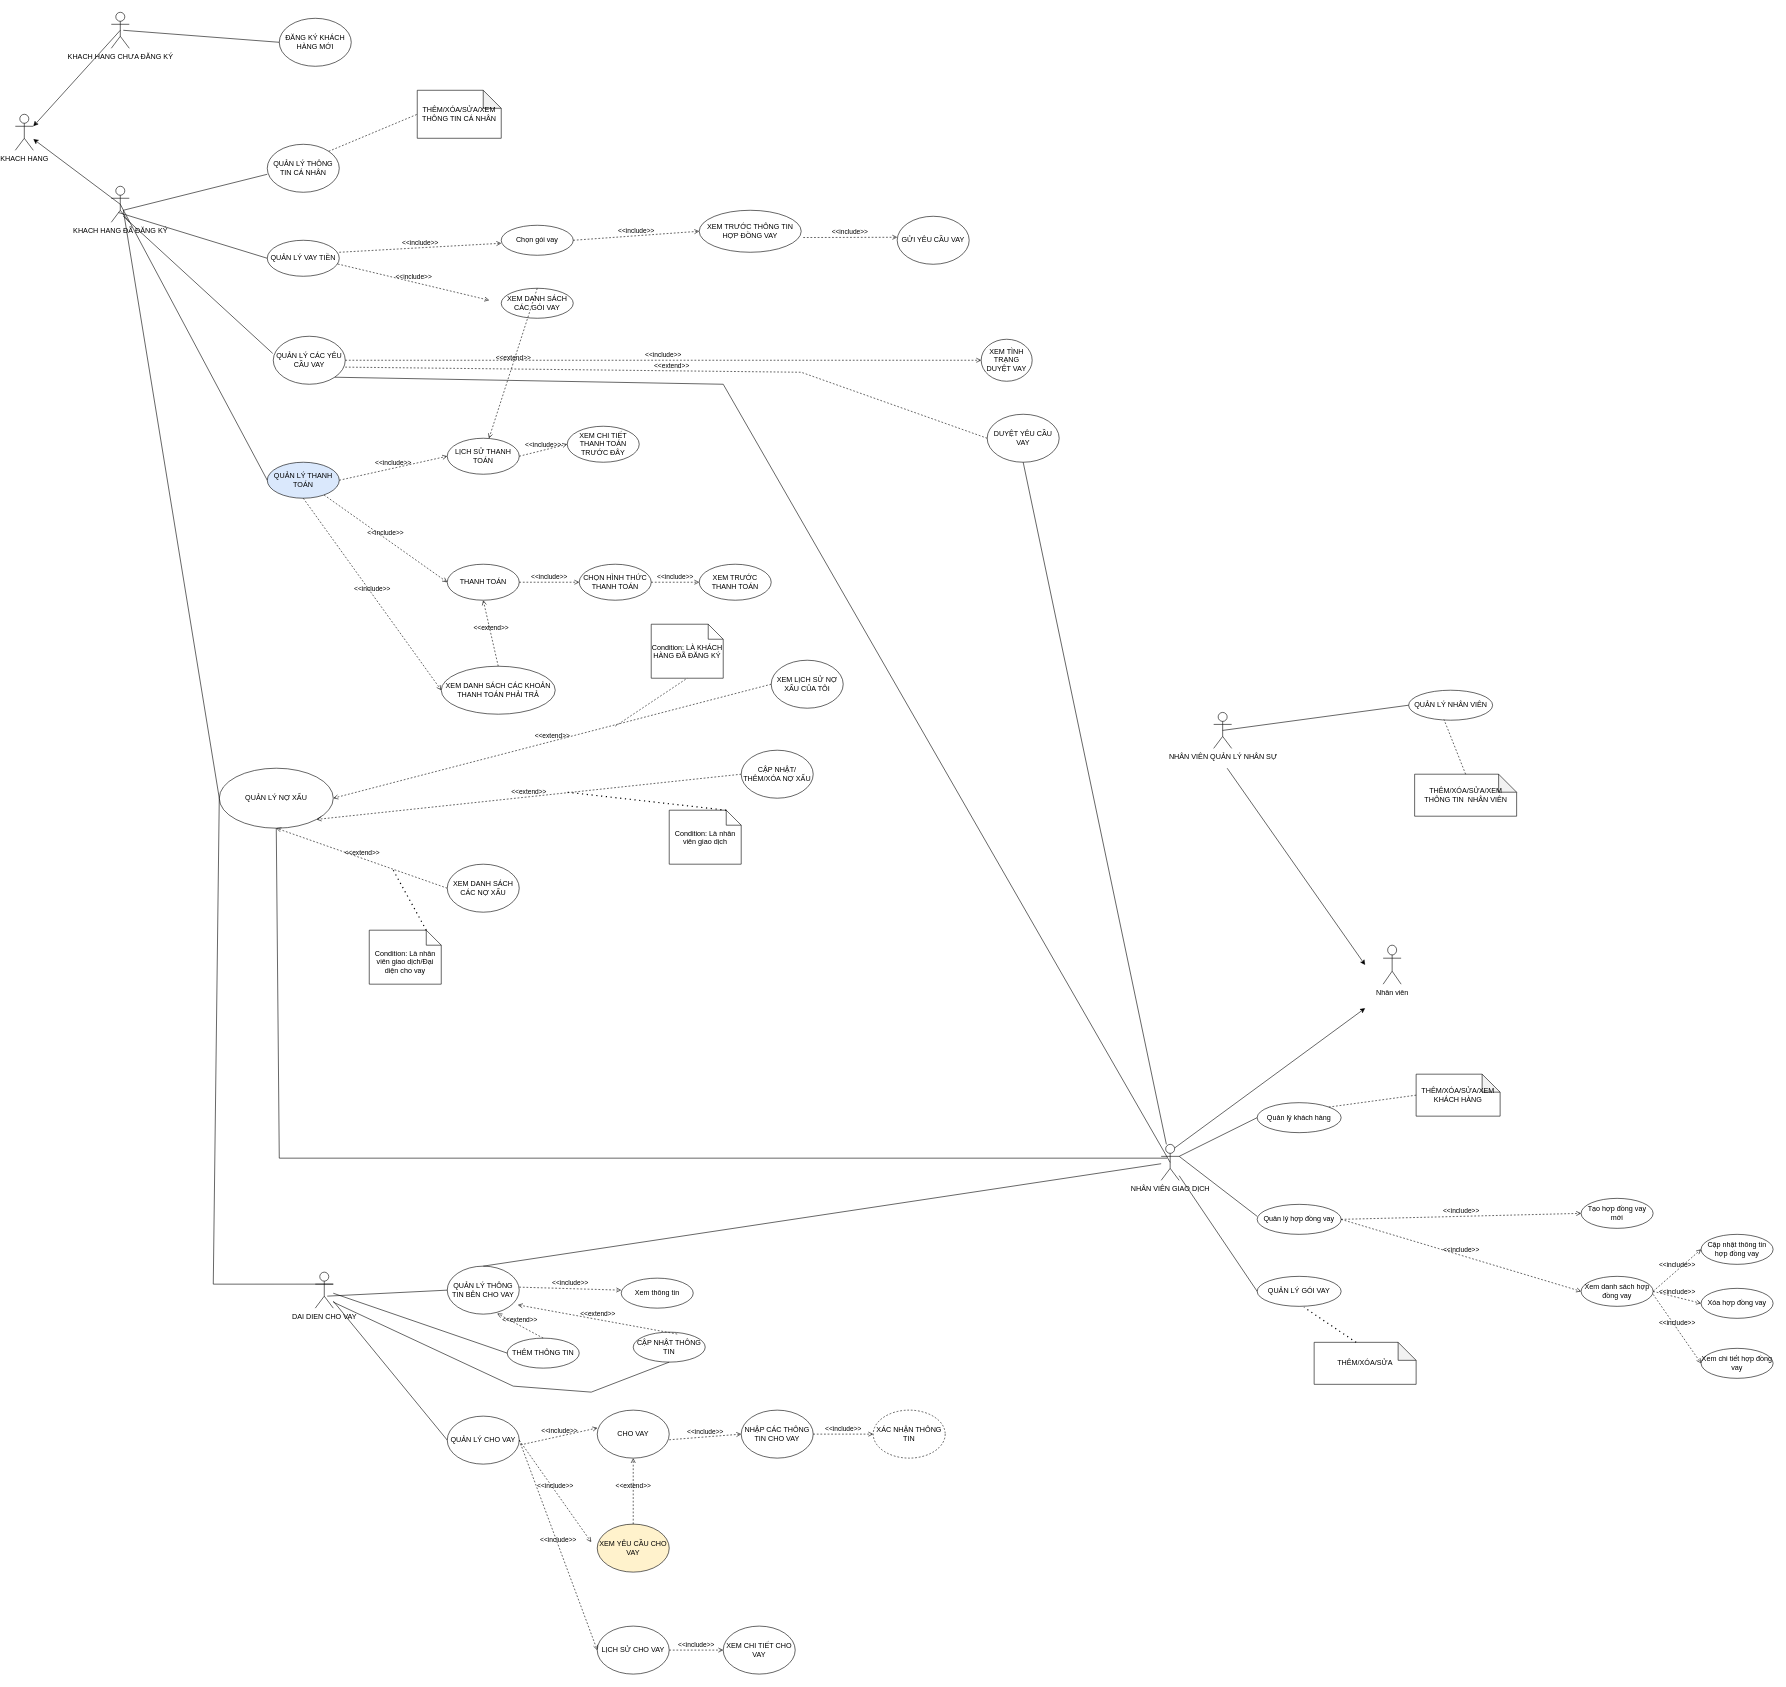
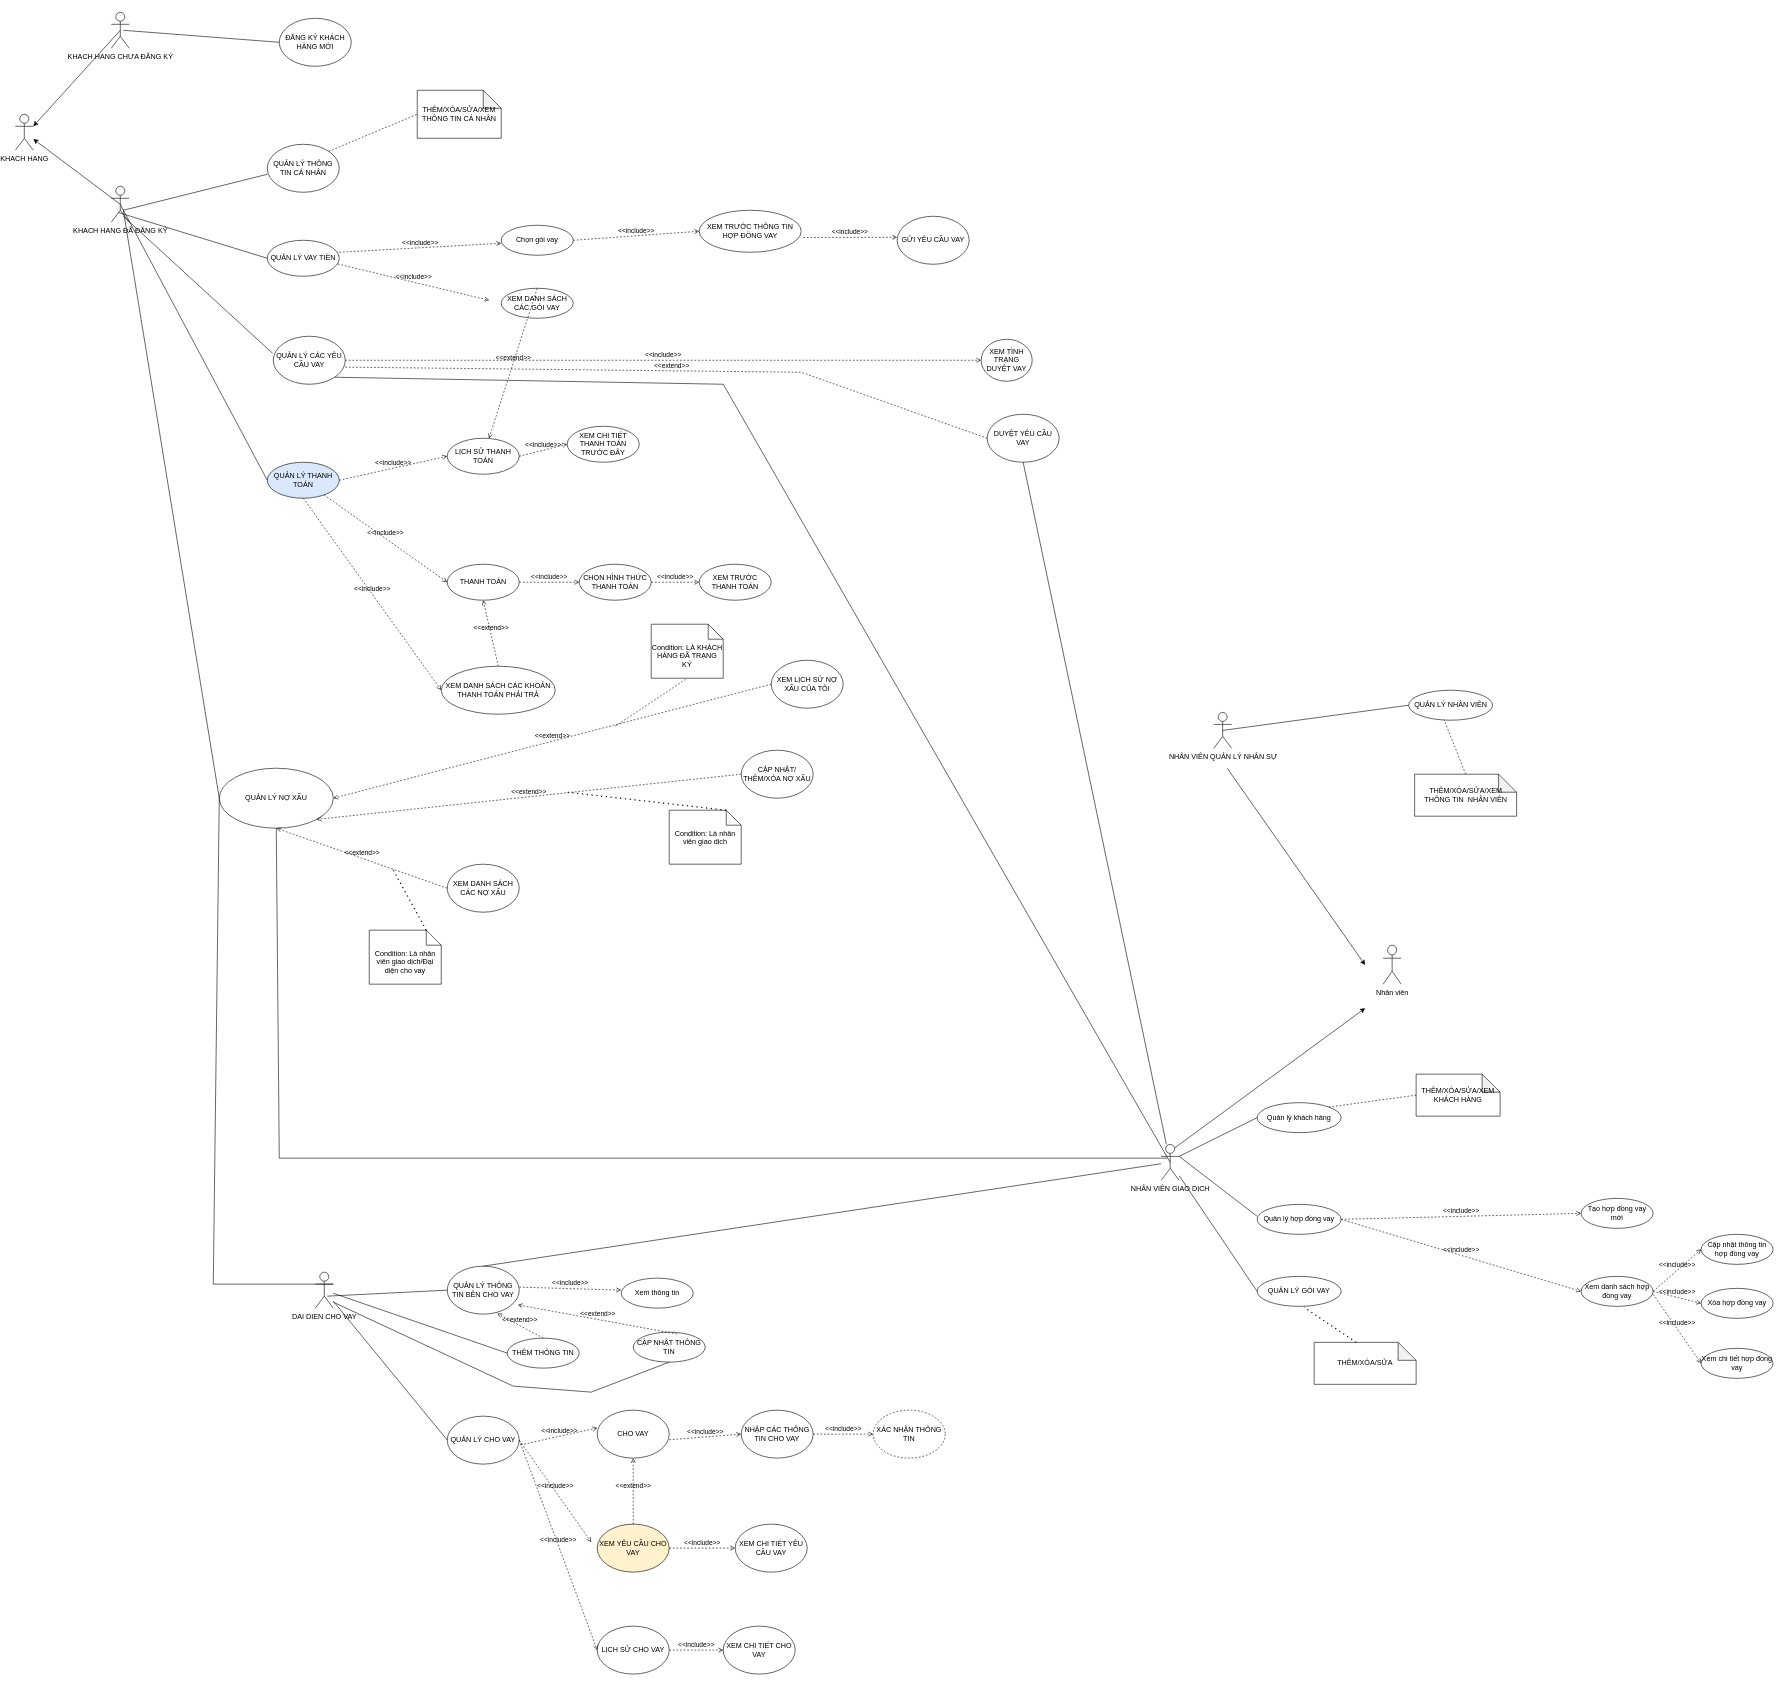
node "Condition: LÀ KHÁCH HÀNG ĐÃ ĐĂNG KÝ": label "Condition: LÀ KHÁCH HÀNG ĐÃ ĐĂNG KÝ" -> "Condition: LÀ KHÁCH HÀNG ĐÃ TRẠNG KÝ"
edge "XEM YÊU CẦU CHO VAY" -> "XEM CHI TIẾT YÊU CẦU VAY": added, label "<<include>>"
node "XEM CHI TIẾT YÊU CẦU VAY": added
